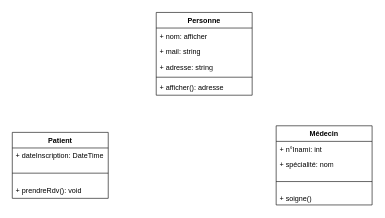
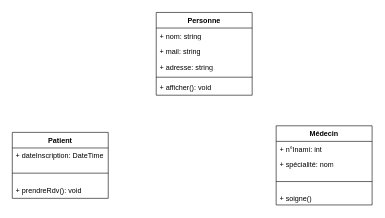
node "+ nom: afficher": label "+ nom: afficher" -> "+ nom: string"
node "+ afficher(): adresse": label "+ afficher(): adresse" -> "+ afficher(): void"
